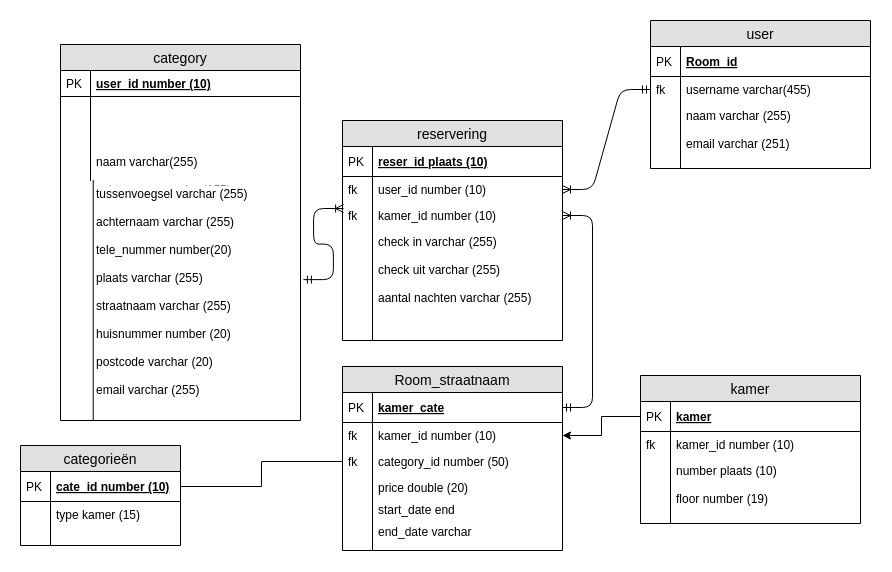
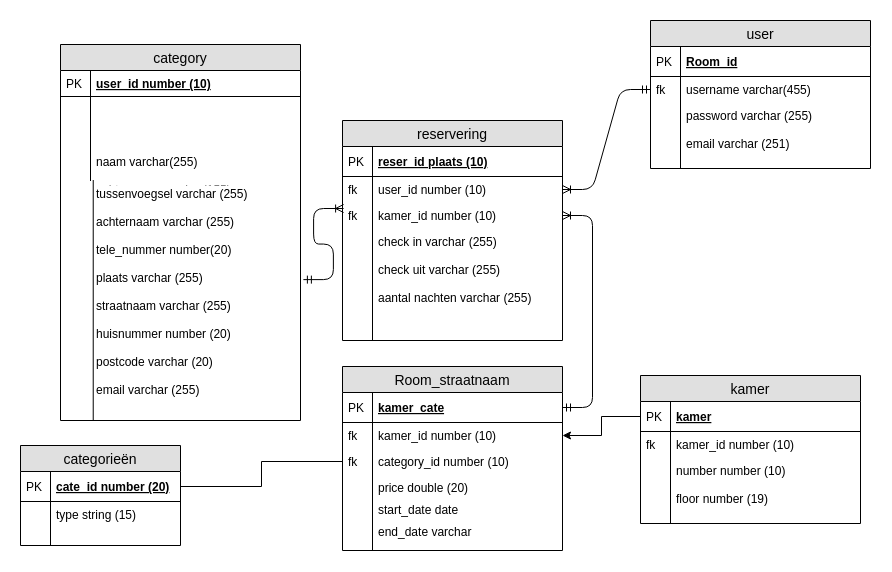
node "naam varchar (255)": label "naam varchar (255)" -> "password varchar (255)"
node "category_id number (50)": label "category_id number (50)" -> "category_id number (10)"
node "number plaats (10)": label "number plaats (10)" -> "number number (10)"
node "cate_id number (10)": label "cate_id number (10)" -> "cate_id number (20)"
node "start_date end": label "start_date end" -> "start_date date"
node "type kamer (15)": label "type kamer (15)" -> "type string (15)"
